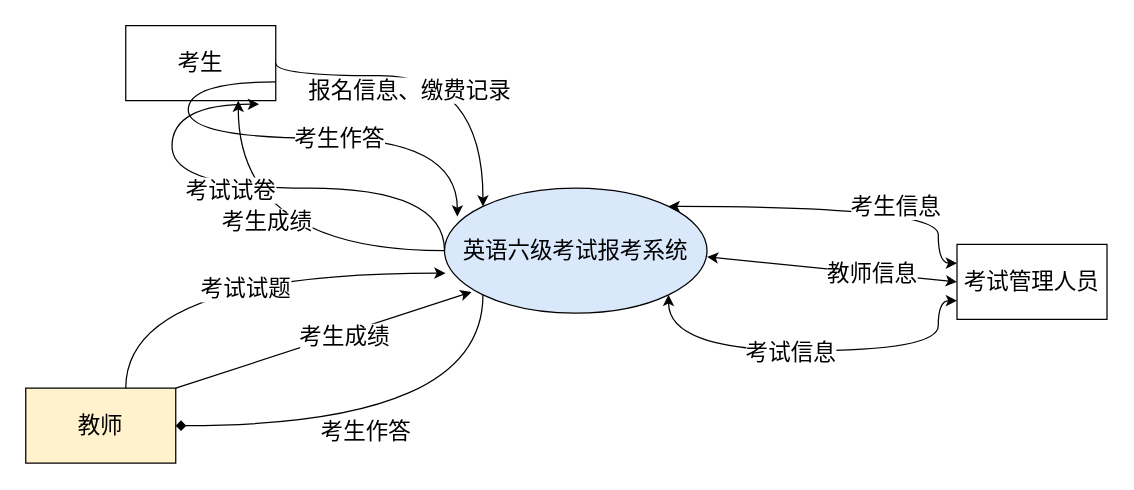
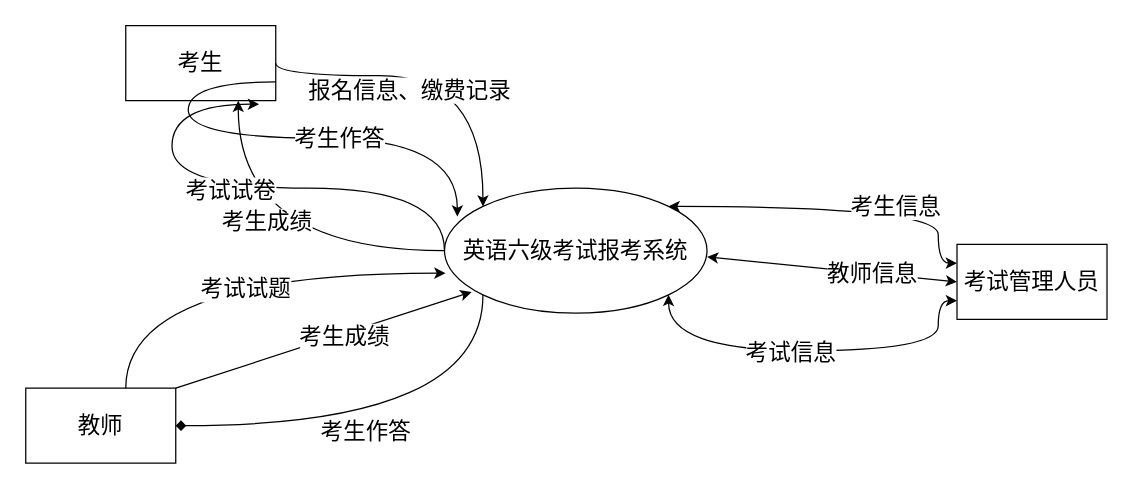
node "英语六级考试报考系统": fillcolor #dae8fc -> #ffffff
node "教师": fillcolor #fff2cc -> #ffffff
